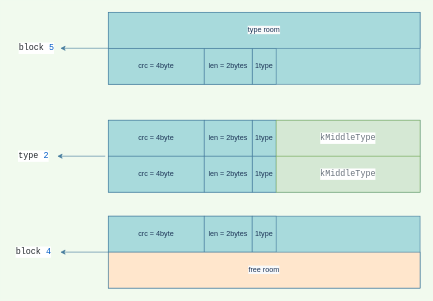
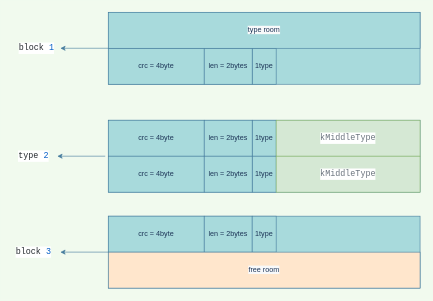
node "block 5": label "block 5" -> "block 1"
node "block 4": label "block 4" -> "block 3"
